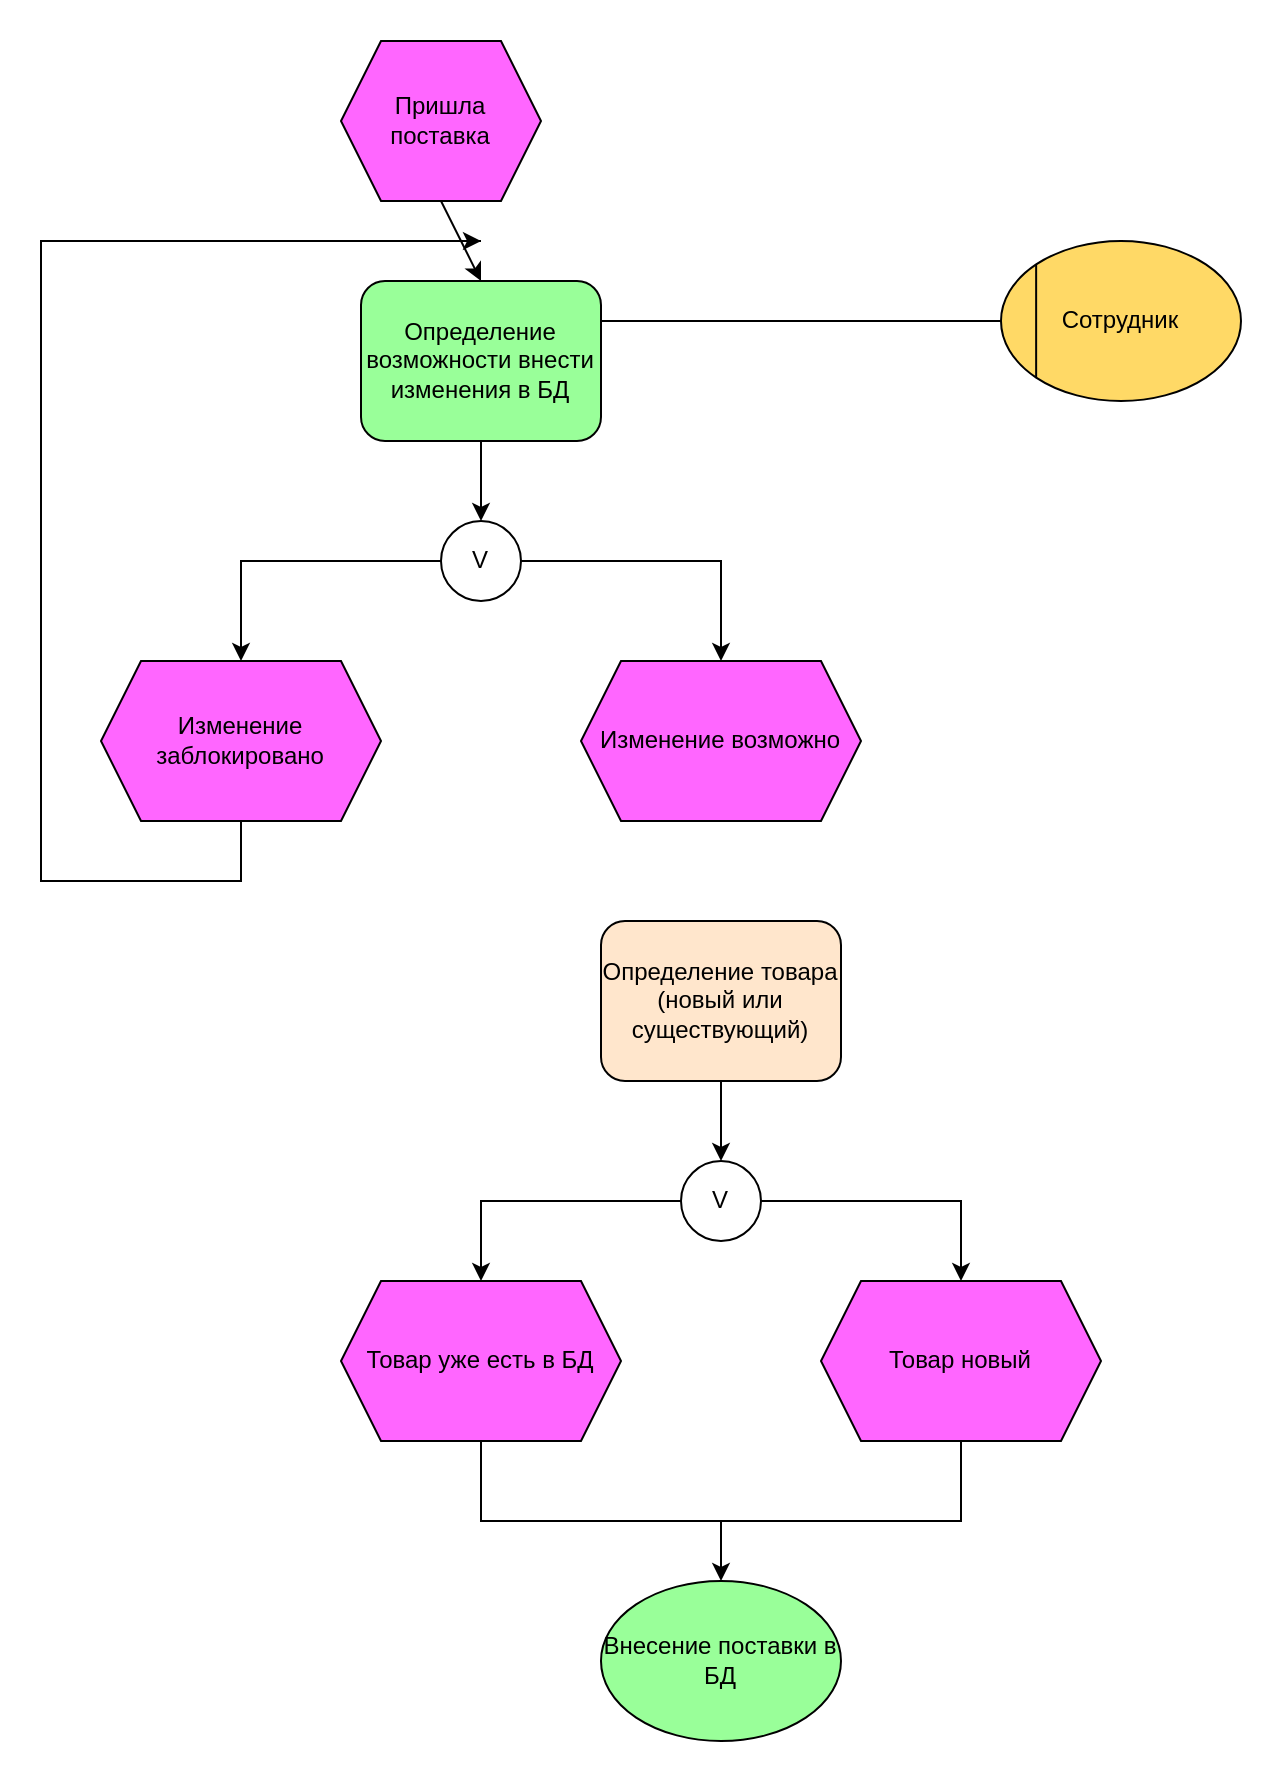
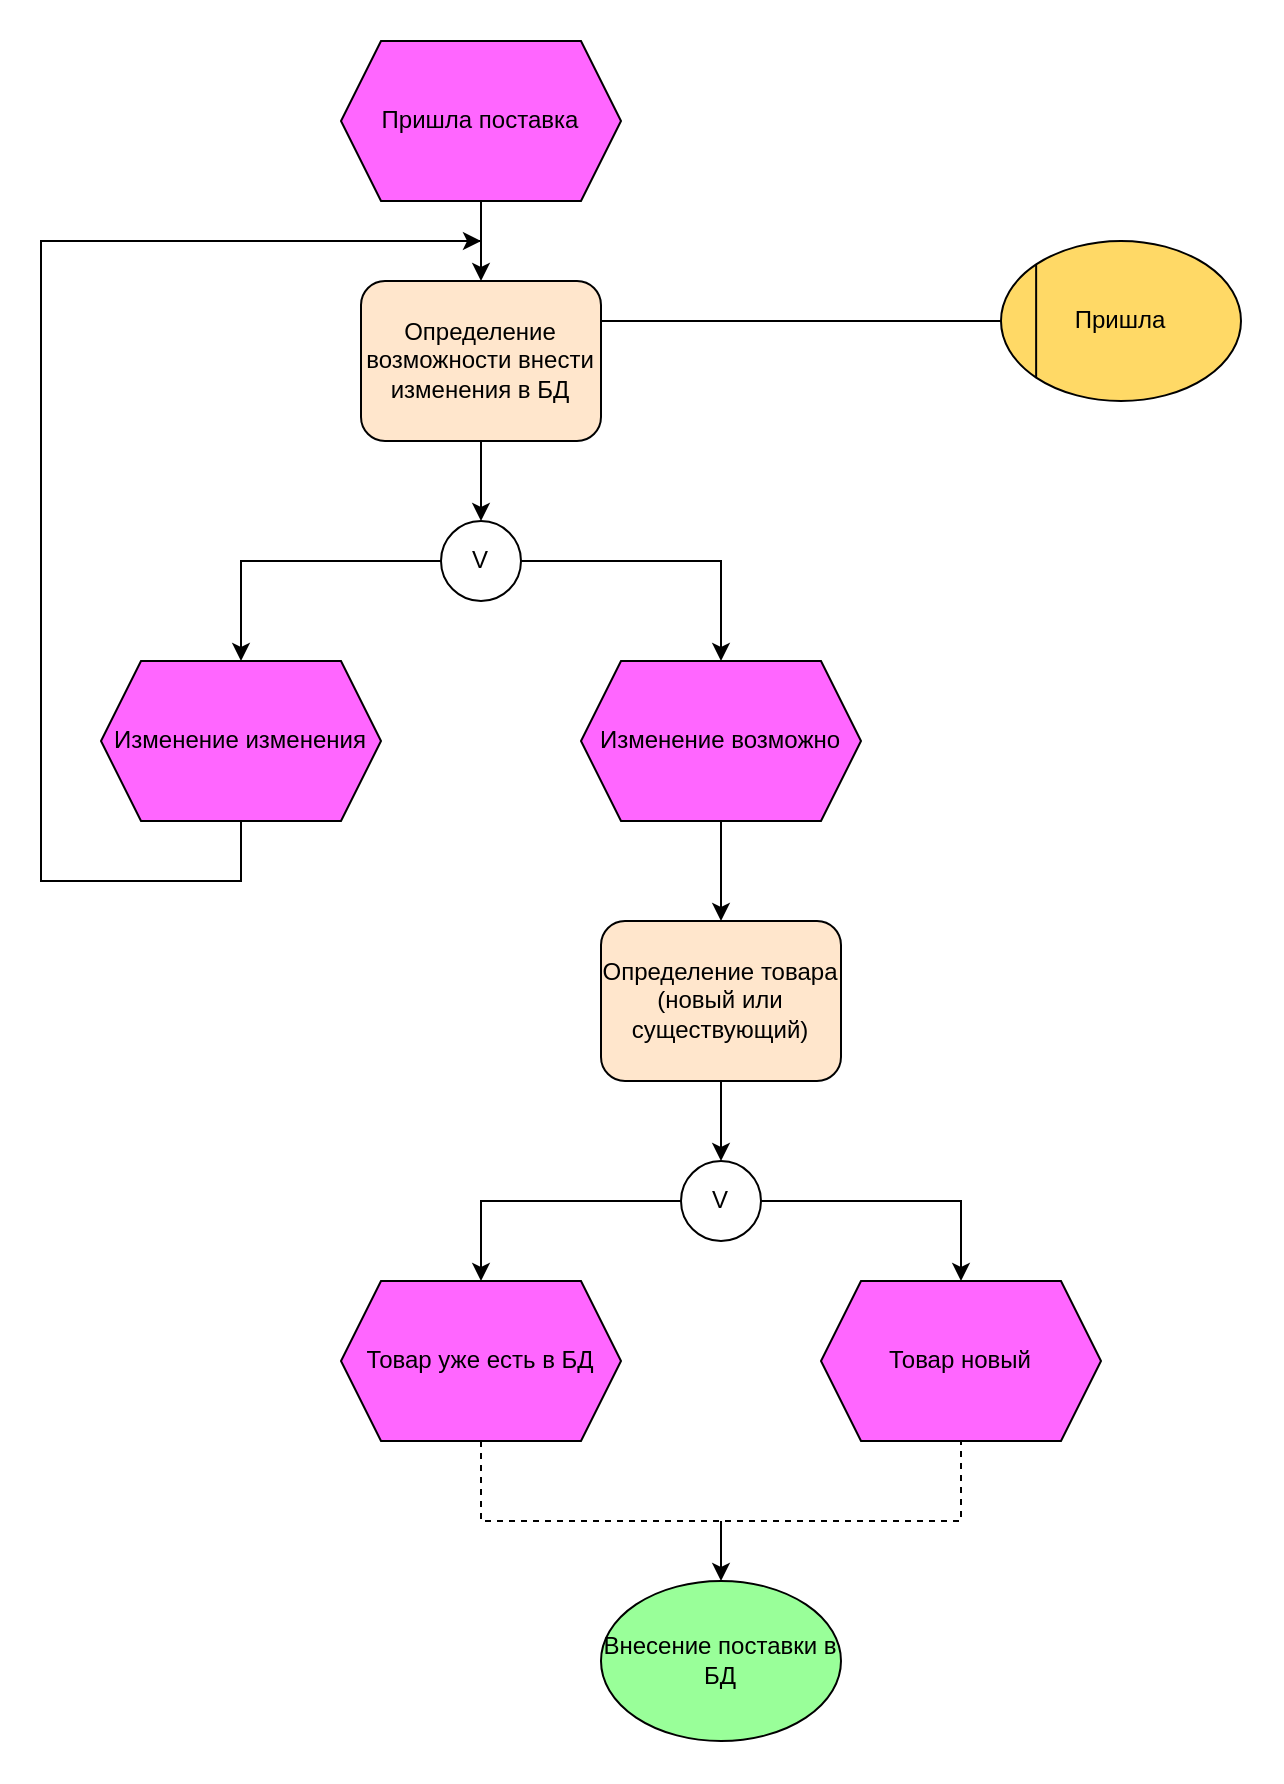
node "Пришла поставка": size 200x160 -> 280x160
node "Сотрудник": label "Сотрудник" -> "Пришла"
node "Определение возможности внести изменения в БД": fillcolor #99ff99 -> #ffe6cc
node "Изменение заблокировано": label "Изменение заблокировано" -> "Изменение изменения"
edge "Изменение возможно" -> "Определение товара (новый или существующий)": added
edge "Товар уже есть в БД" -- "Товар новый": style solid -> dashed
